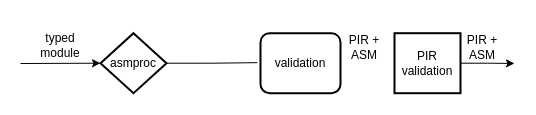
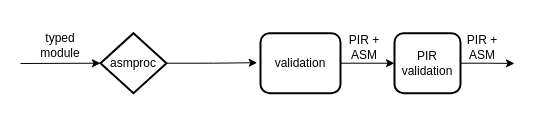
edge "asmproc" -- "validation": arrowhead none -> classic
edge "validation" -> "PIR validation": added
node "PIR validation": shape rectangle -> rounded rectangle
